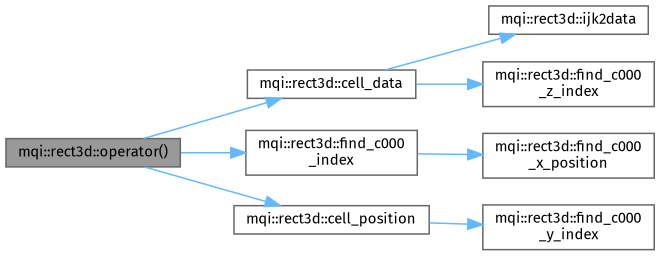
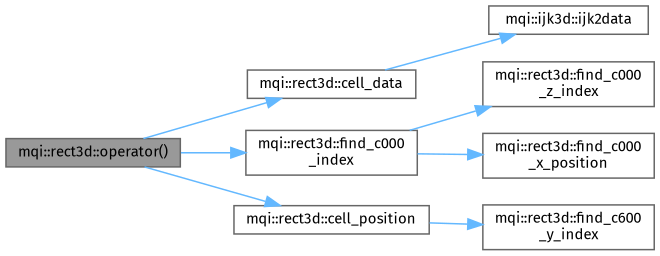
node "mqi::rect3d::ijk2data": label "mqi::rect3d::ijk2data" -> "mqi::ijk3d::ijk2data"
edge "mqi::rect3d::cell_data" -> "mqi::rect3d::find_c000 _z_index": now "mqi::rect3d::find_c000 _index" -> "mqi::rect3d::find_c000 _z_index"
node "mqi::rect3d::find_c000 _y_index": label "mqi::rect3d::find_c000 _y_index" -> "mqi::rect3d::find_c600 _y_index"
